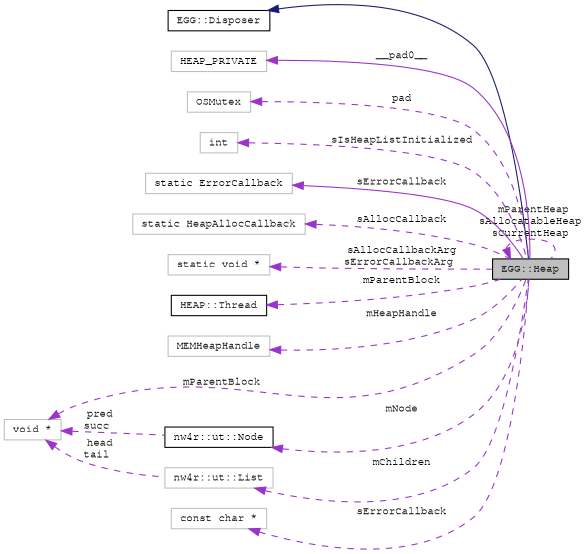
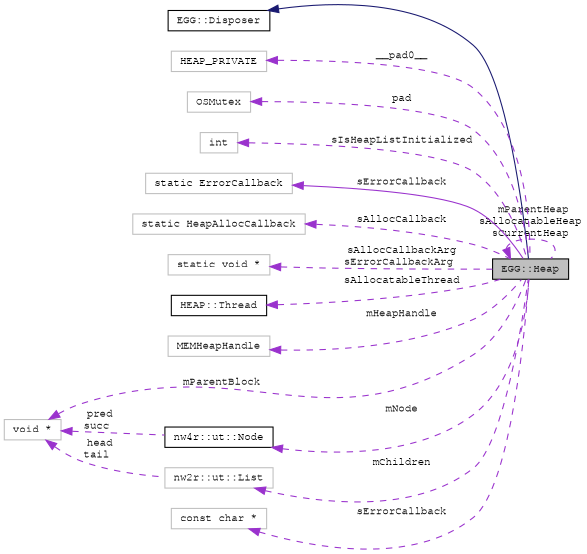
edge "EGG::Heap" -> "HEAP_PRIVATE": style solid -> dashed
edge "EGG::Heap" -> "HEAP::Thread": label " mParentBlock" -> " sAllocatableThread"
node "nw4r::ut::List": label "nw4r::ut::List" -> "nw2r::ut::List"
